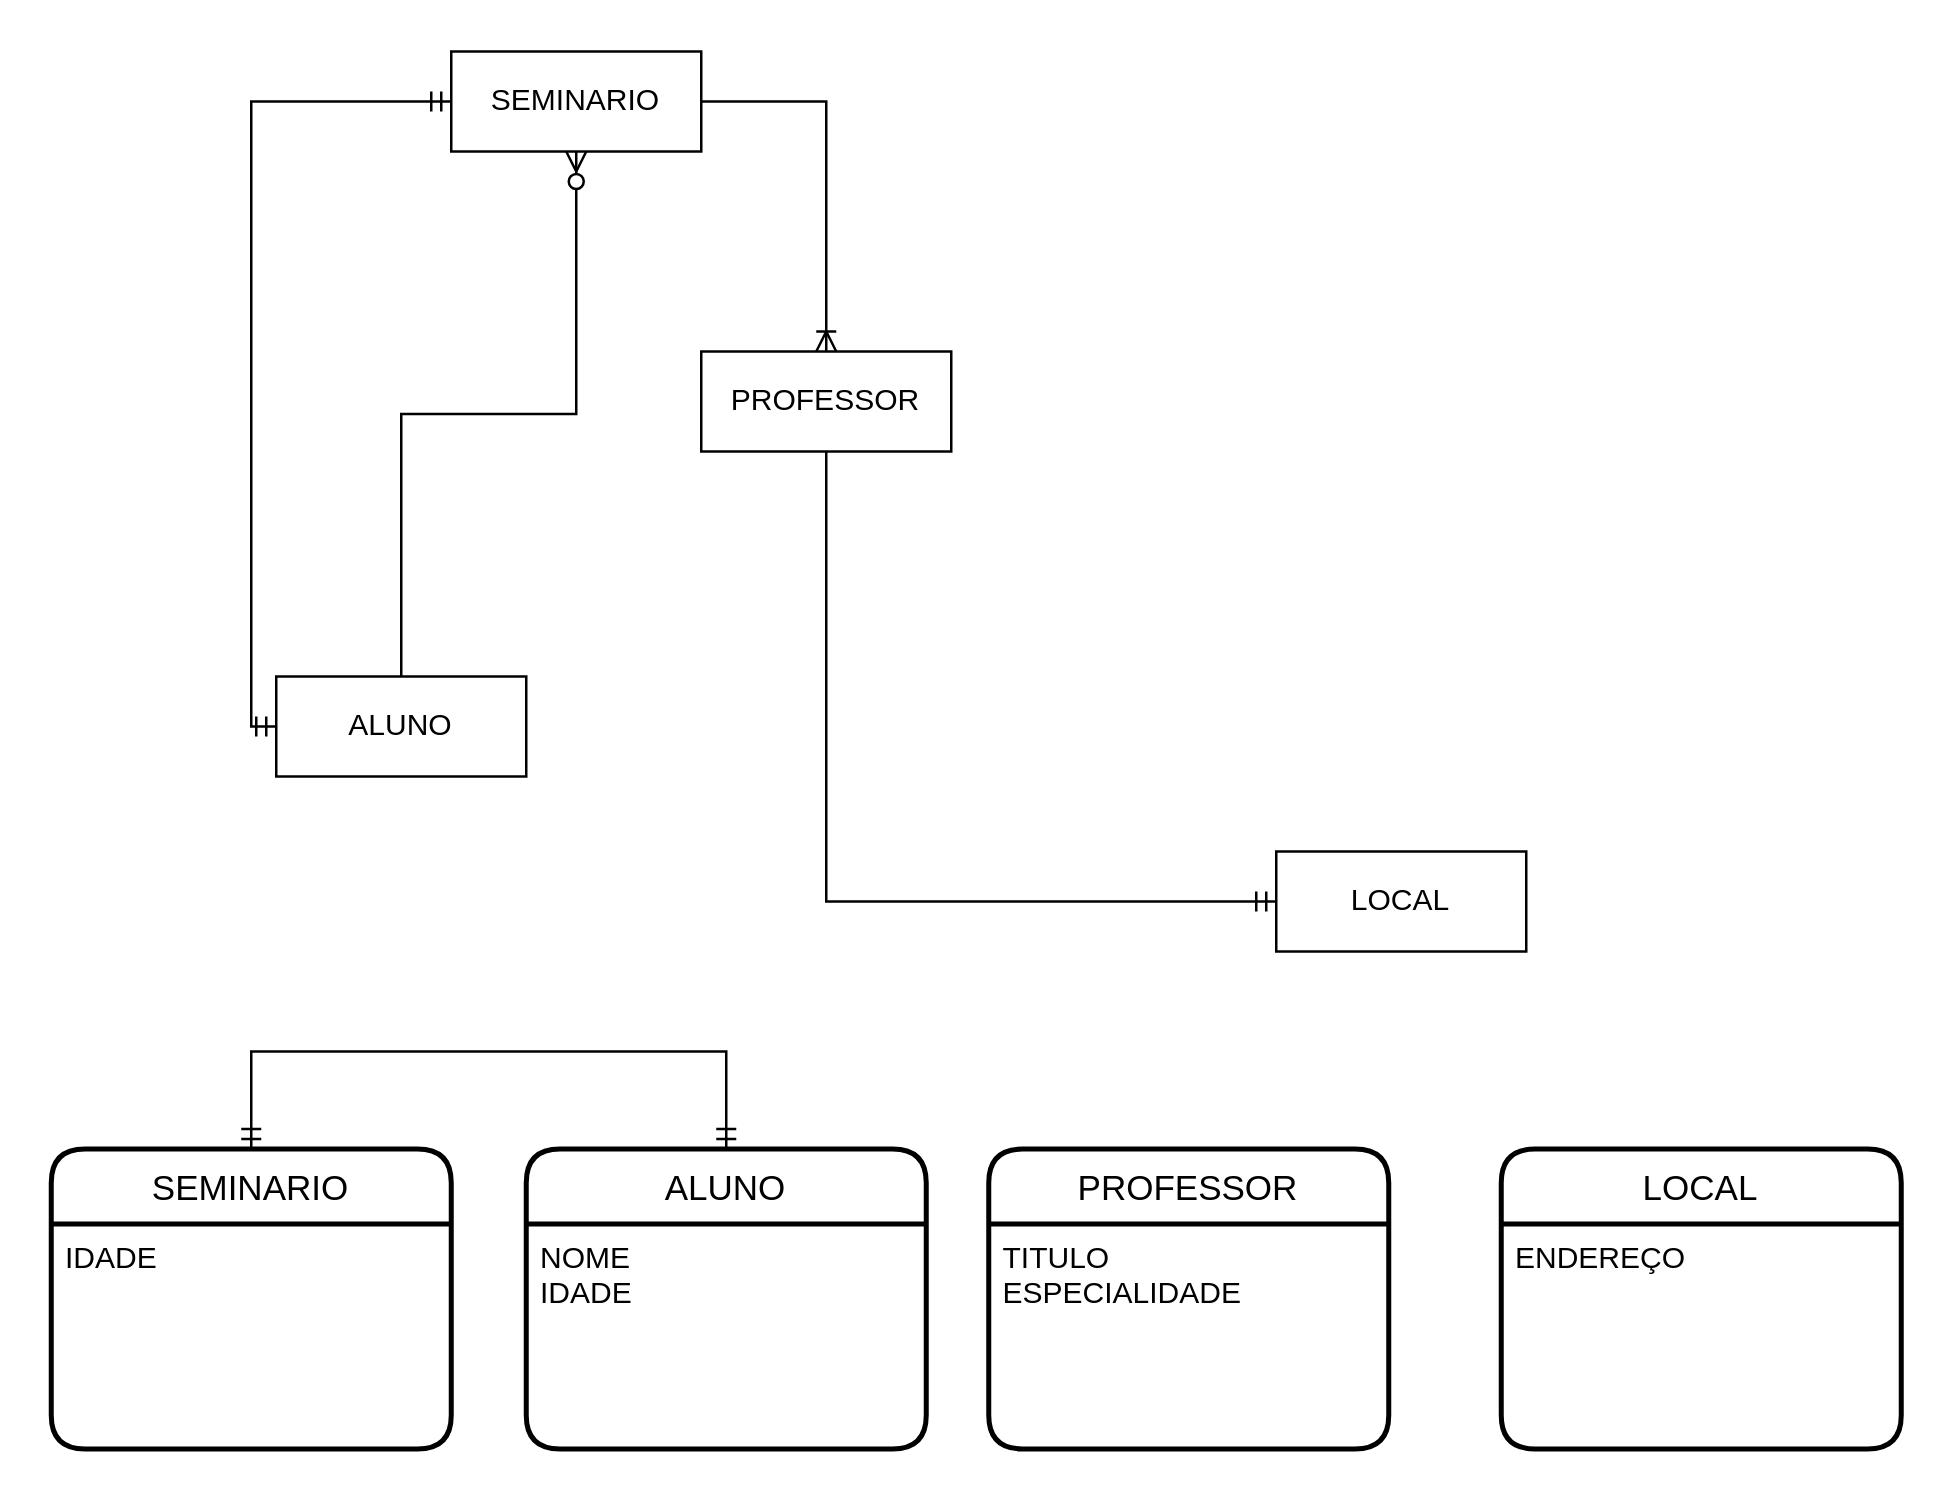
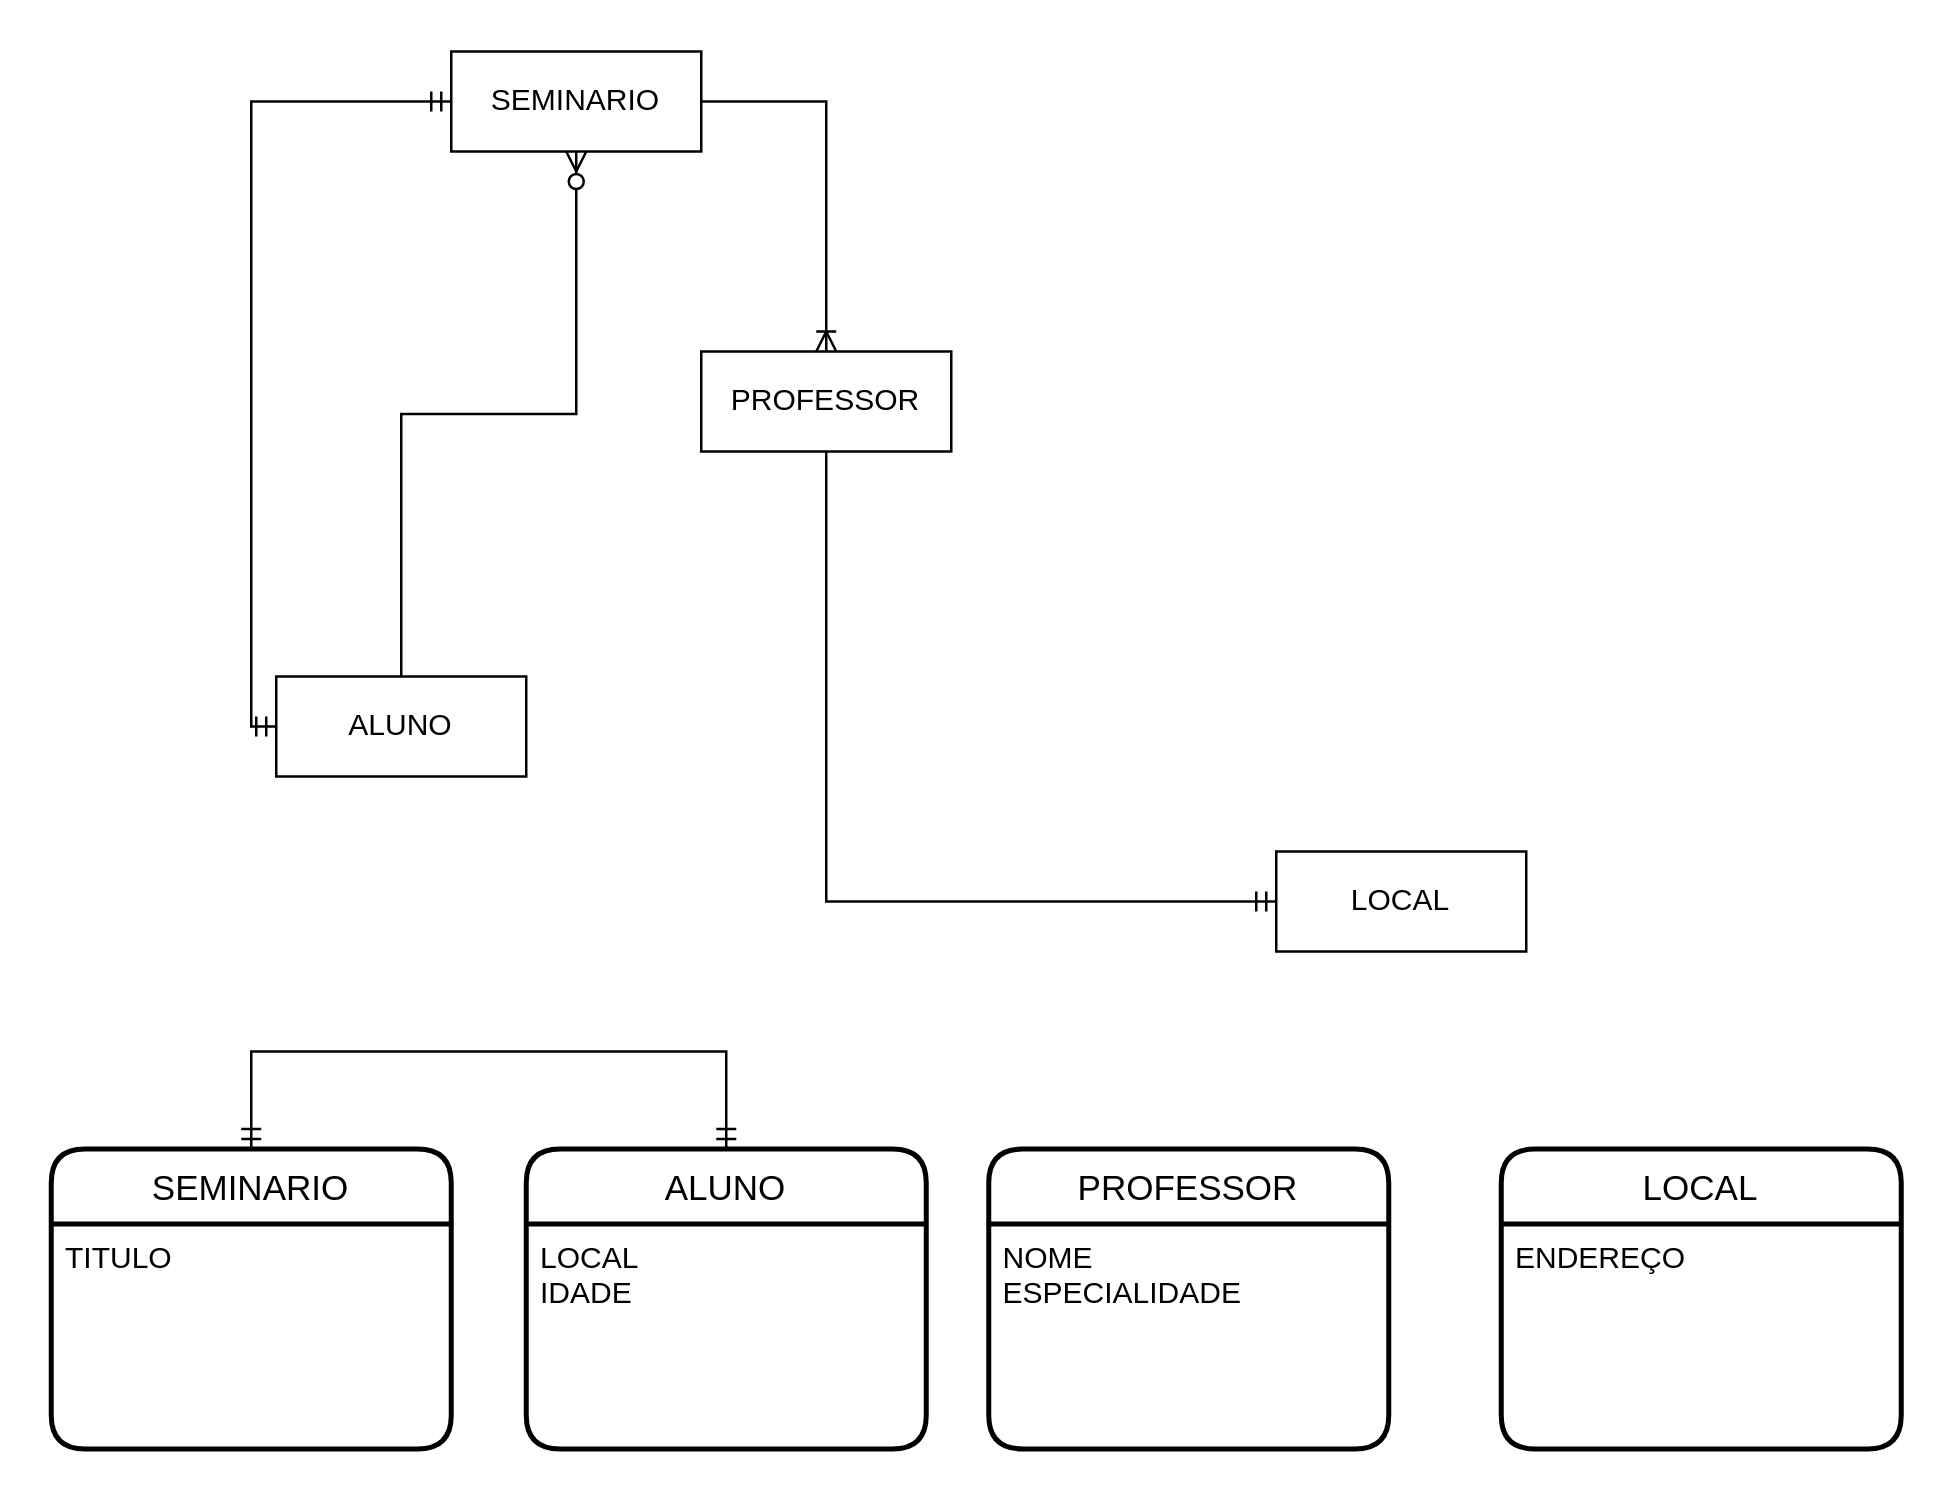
node "IDADE": label "IDADE" -> "TITULO"
node "NOME IDADE": label "NOME IDADE" -> "LOCAL IDADE"
node "TITULO ESPECIALIDADE": label "TITULO ESPECIALIDADE" -> "NOME ESPECIALIDADE"
